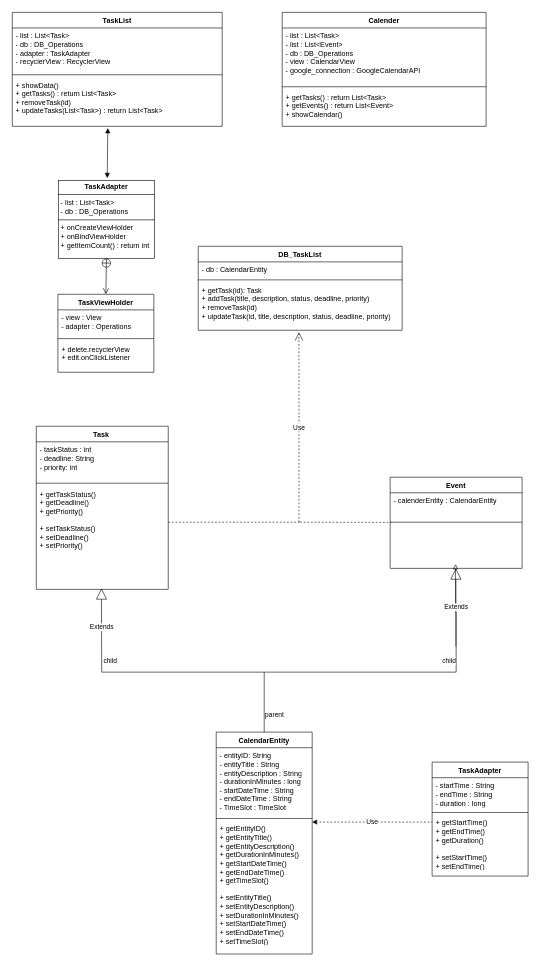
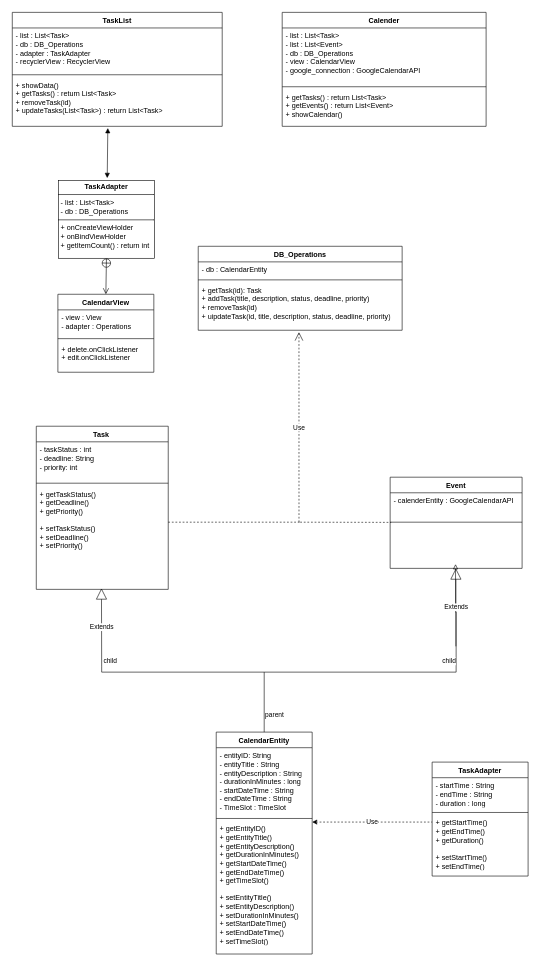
node "DB_TaskList": label "DB_TaskList" -> "DB_Operations"
node "TaskViewHolder": label "TaskViewHolder" -> "CalendarView"
node "+ delete.recyclerView + edit.onClickListener": label "+ delete.recyclerView + edit.onClickListener" -> "+ delete.onClickListener + edit.onClickListener"
node "- calenderEntity : CalendarEntity": label "- calenderEntity : CalendarEntity" -> "- calenderEntity : GoogleCalendarAPI"
